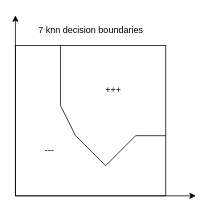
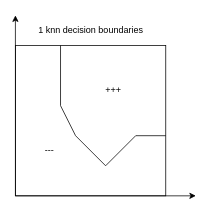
node "7 knn decision boundaries": label "7 knn decision boundaries" -> "1 knn decision boundaries"
